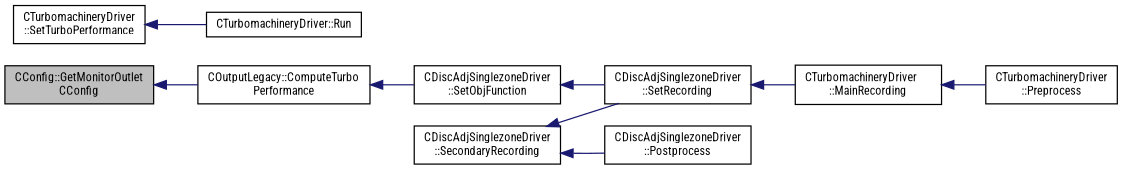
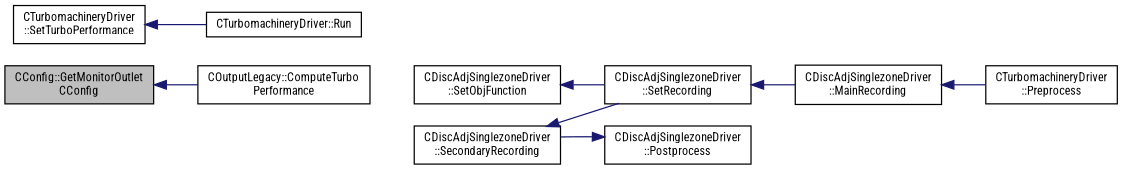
edge "CDiscAdjSinglezoneDriver ::SetObjFunction" -> "COutputLegacy::ComputeTurbo Performance": removed
node "CTurbomachineryDriver ::MainRecording": label "CTurbomachineryDriver ::MainRecording" -> "CDiscAdjSinglezoneDriver ::MainRecording"
edge "CDiscAdjSinglezoneDriver ::Postprocess" -> "CDiscAdjSinglezoneDriver ::SecondaryRecording": reversed
